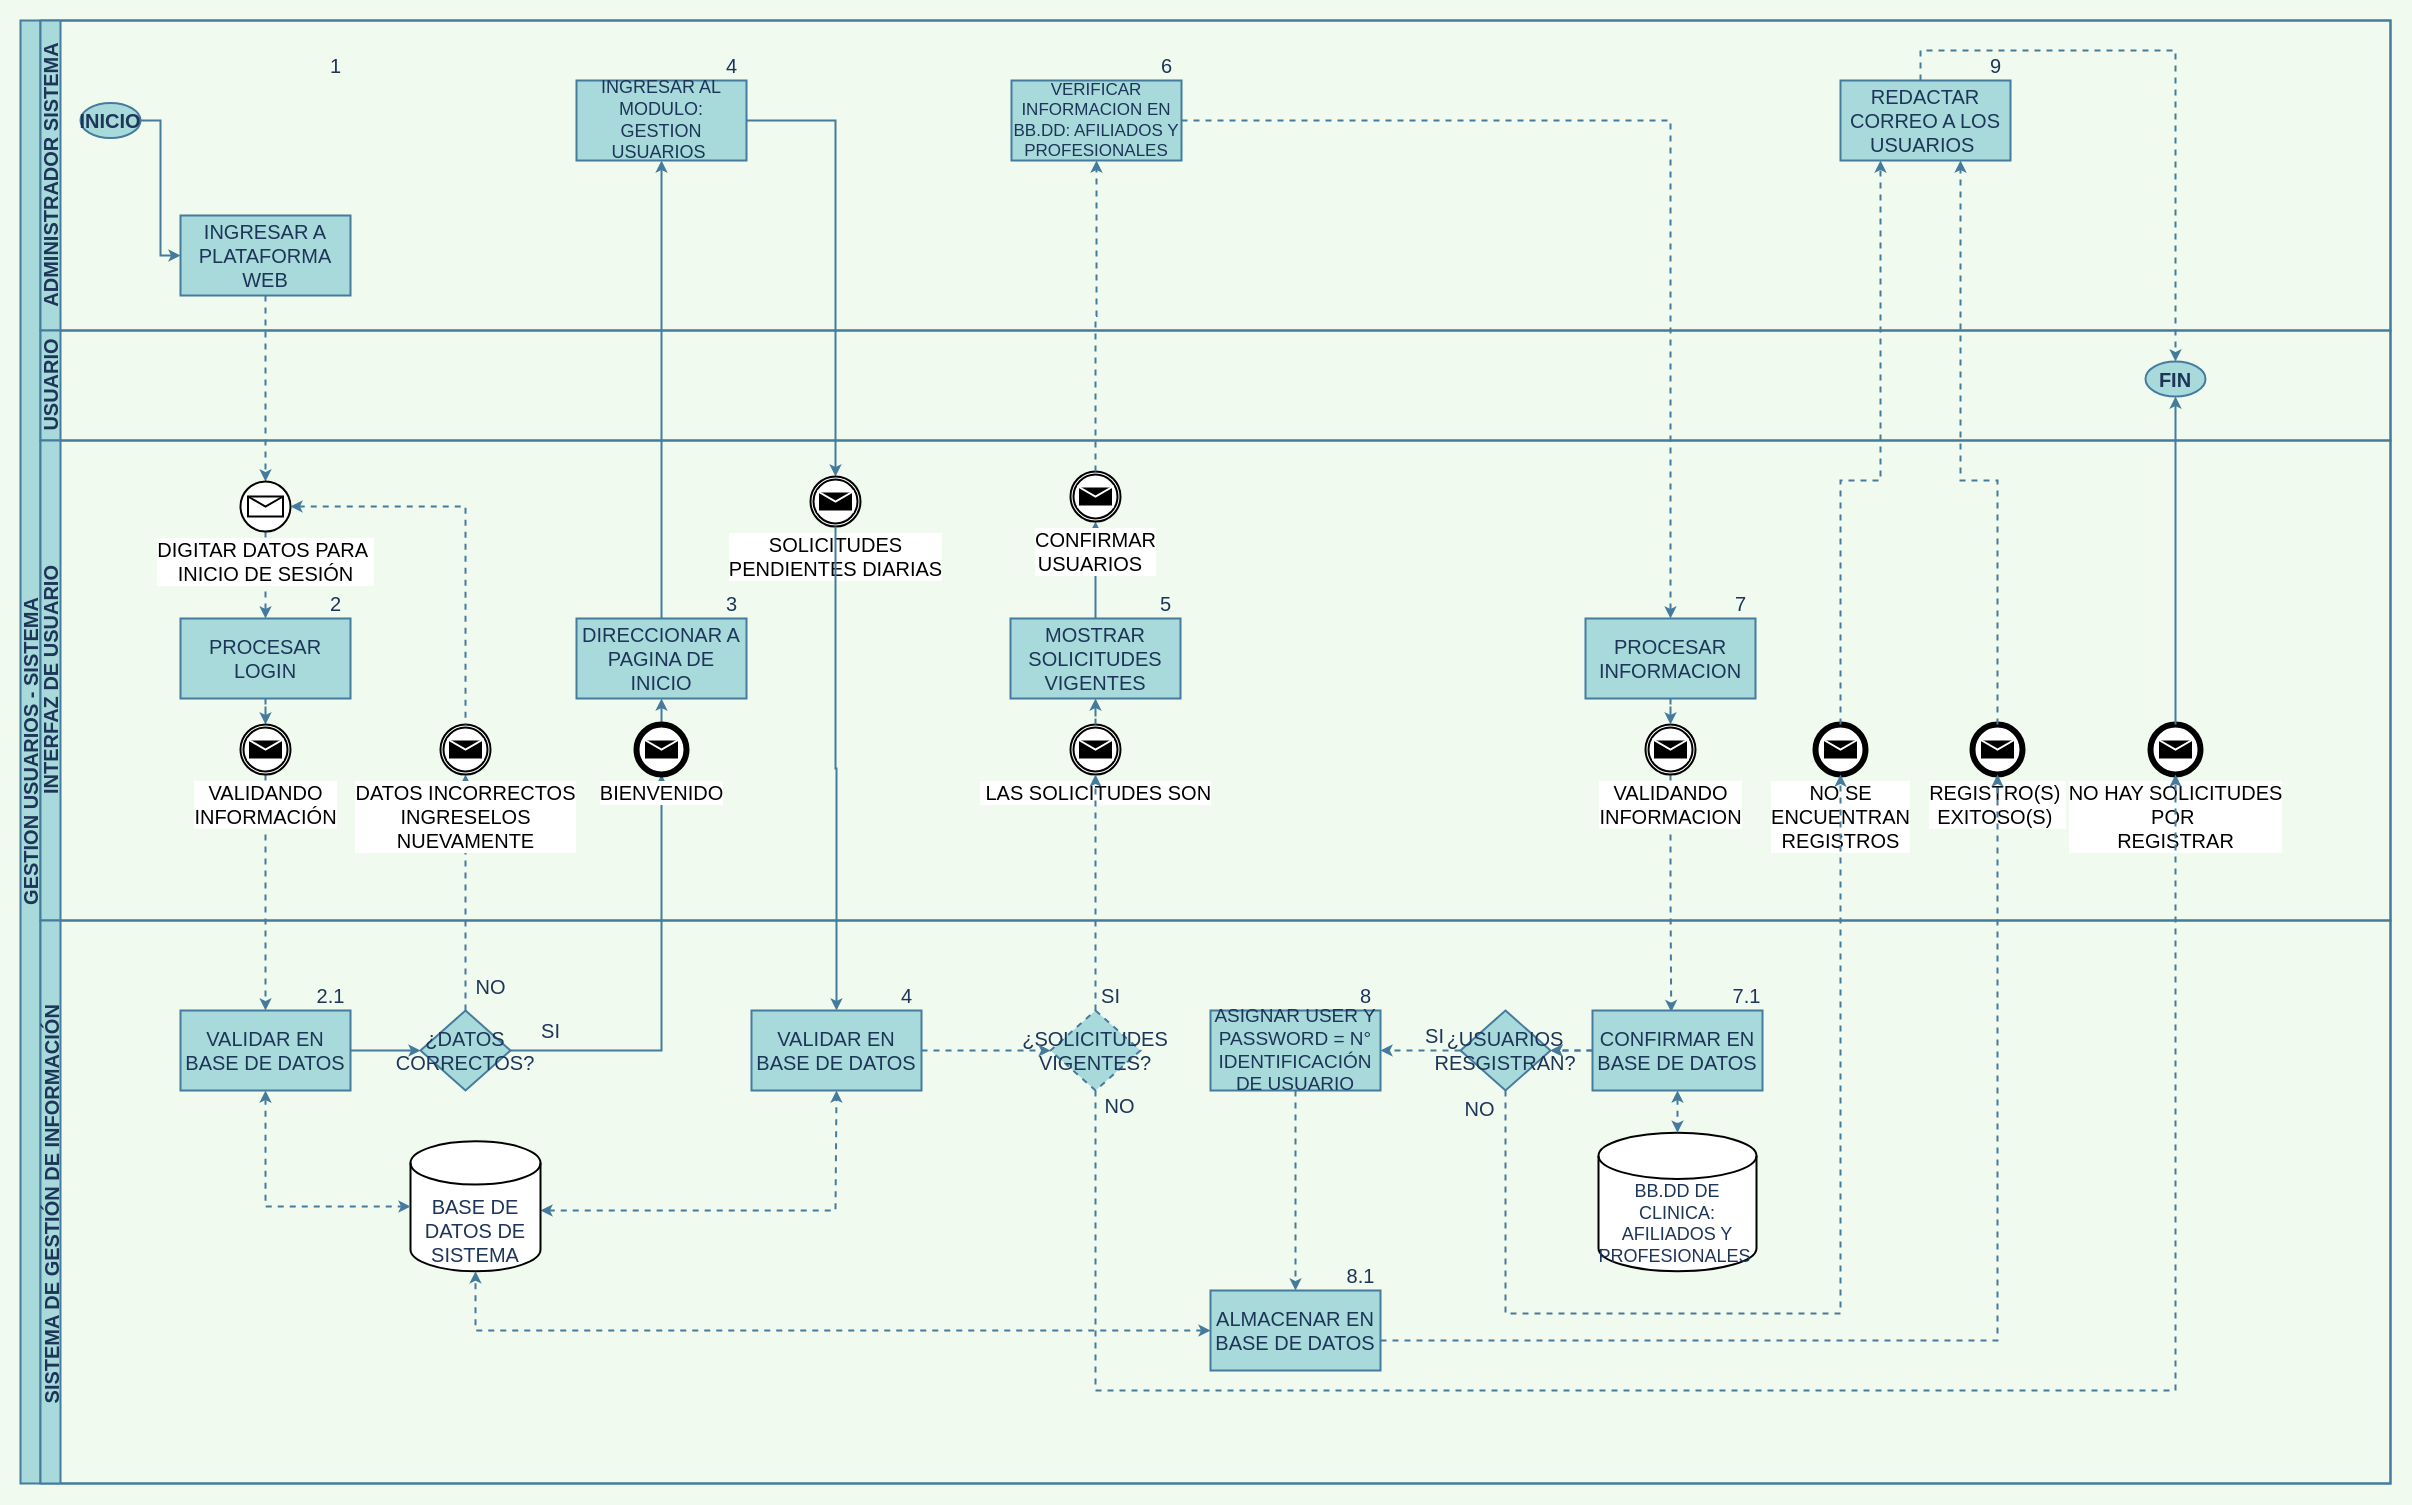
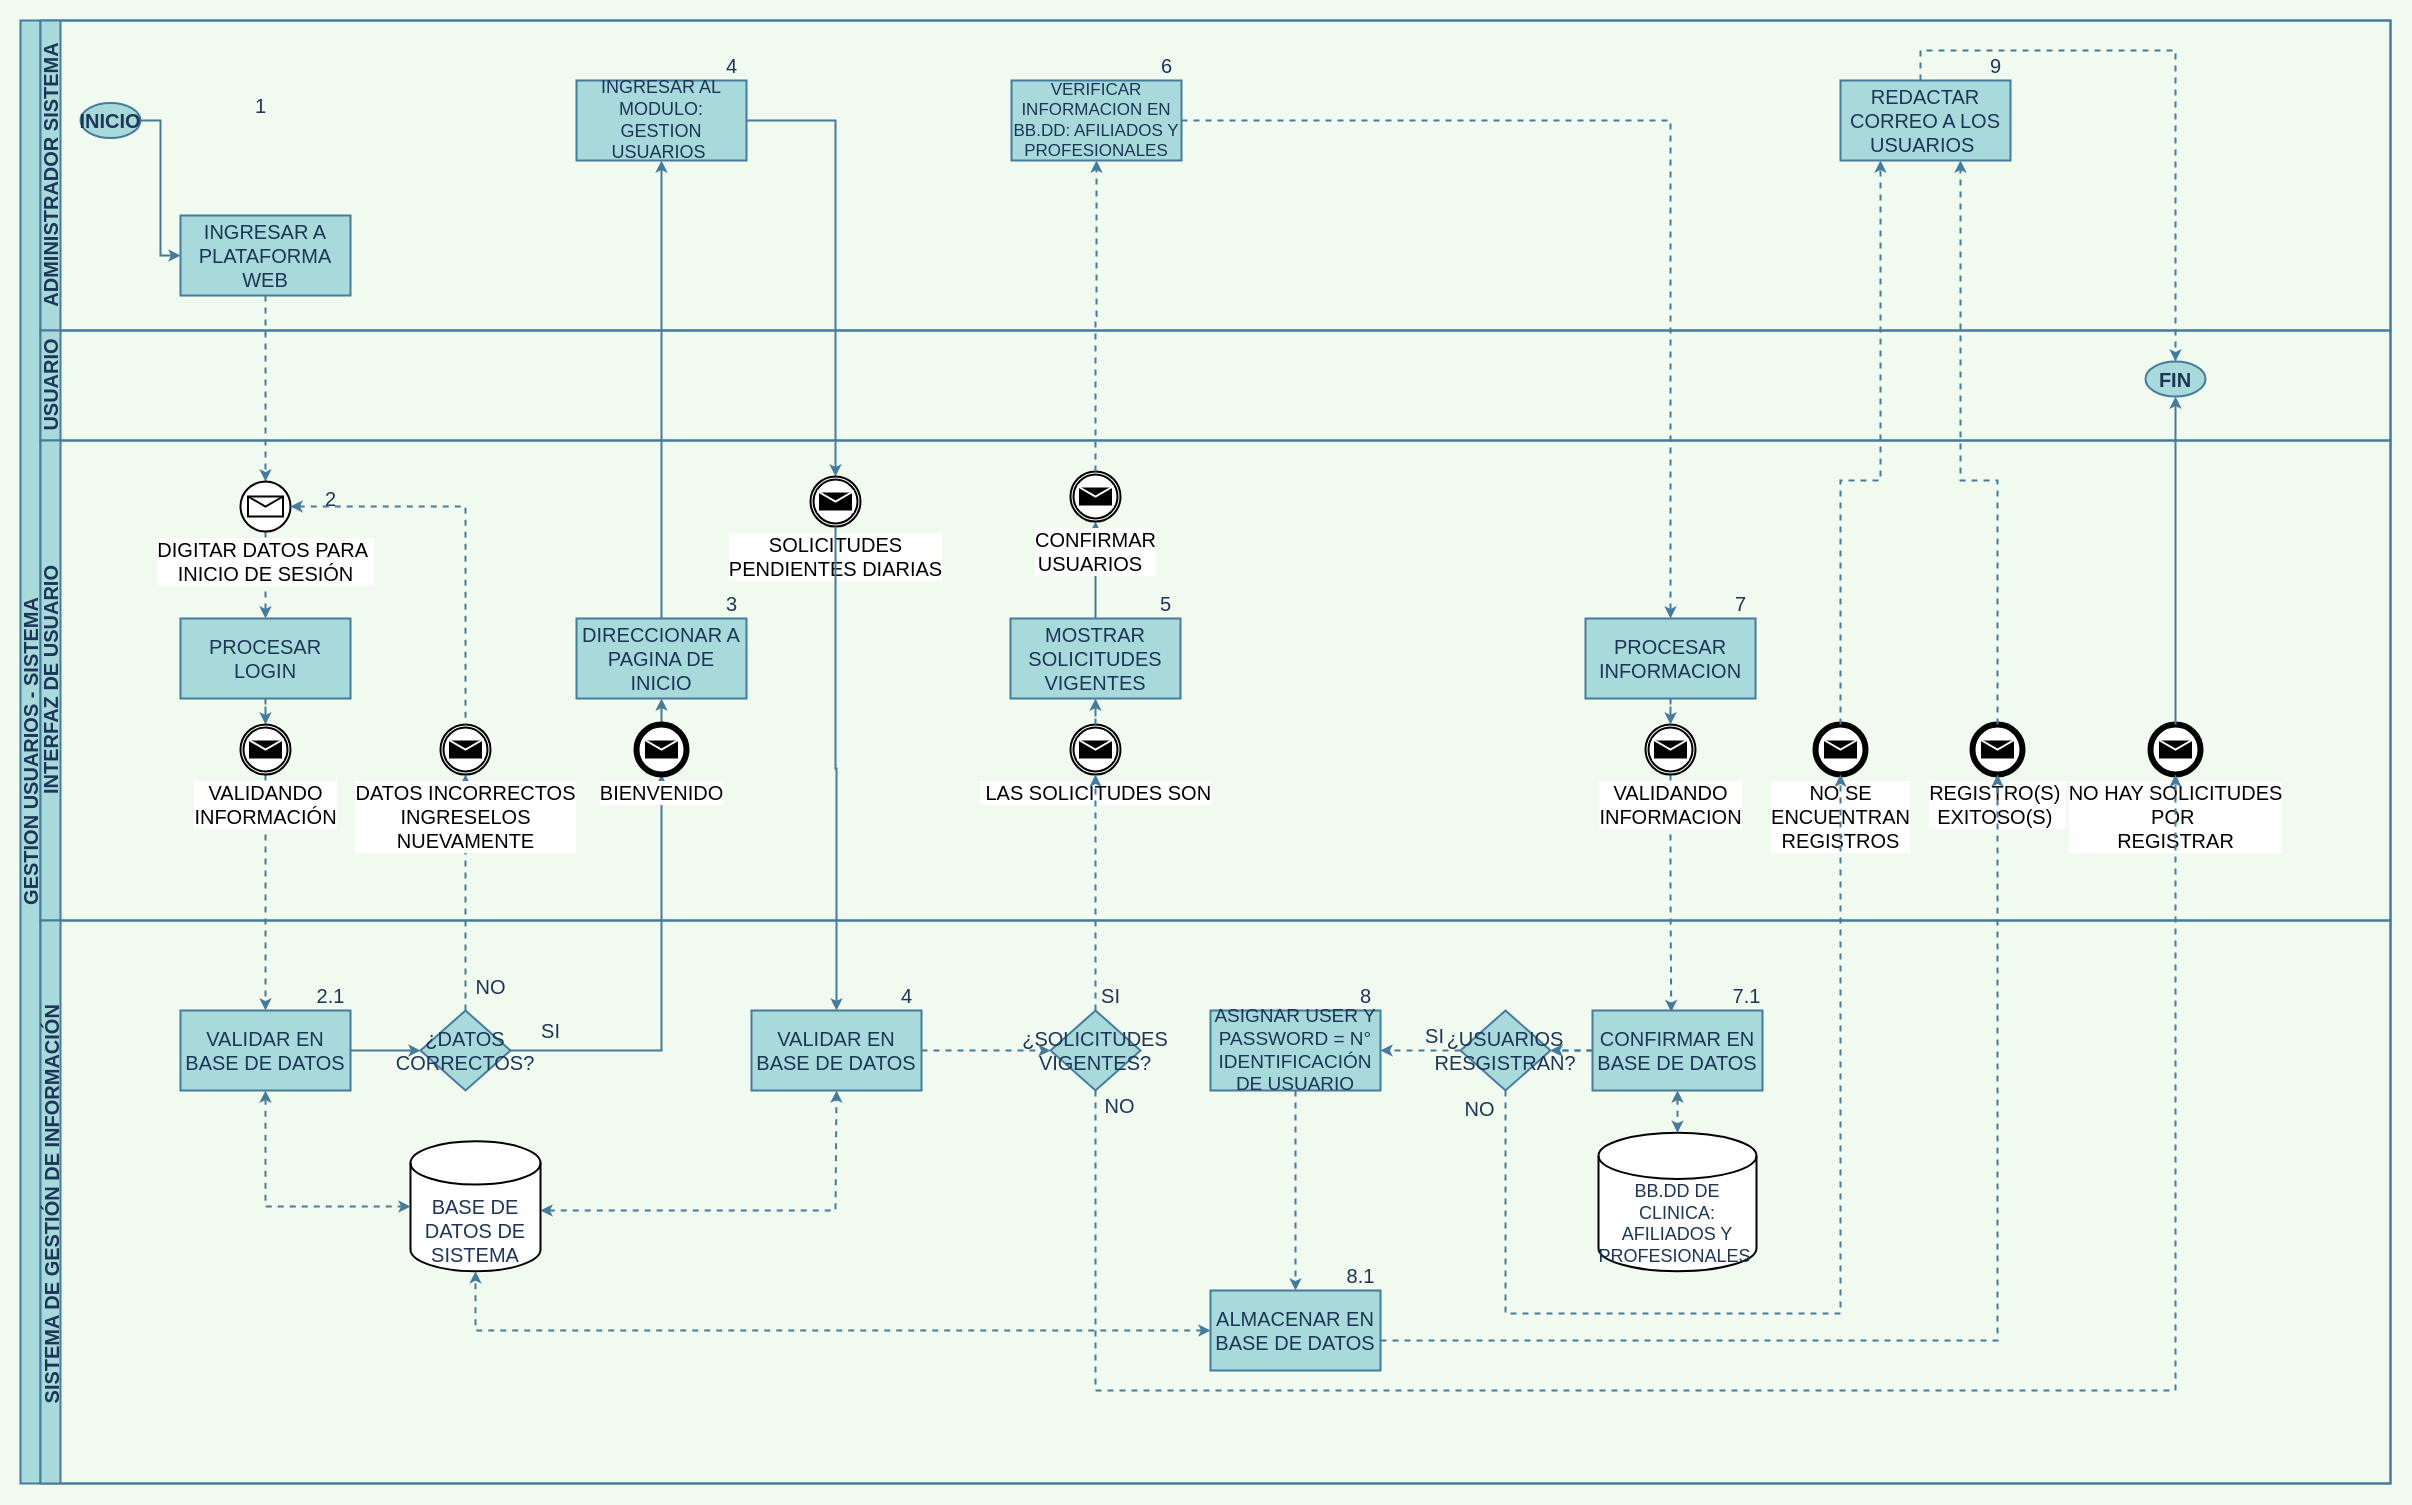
node "1": moved (336, 66) -> (261, 106)
node "2": moved (336, 604) -> (331, 499)
node "¿SOLICITUDESVIGENTES?": style dashed -> solid
